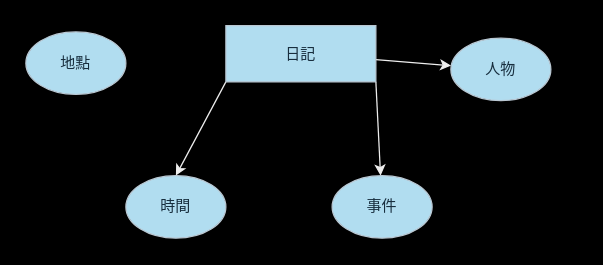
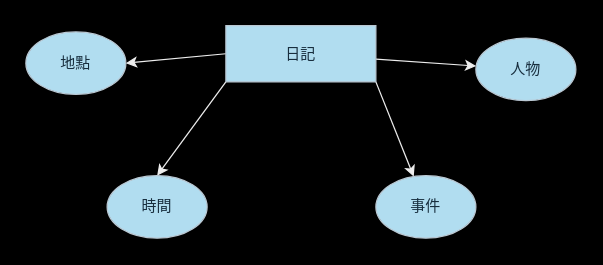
edge "日記" -> "地點": added
node "人物": moved (501, 69) -> (526, 69)
node "時間": moved (176, 207) -> (157, 207)
node "事件": moved (382, 207) -> (426, 207)
